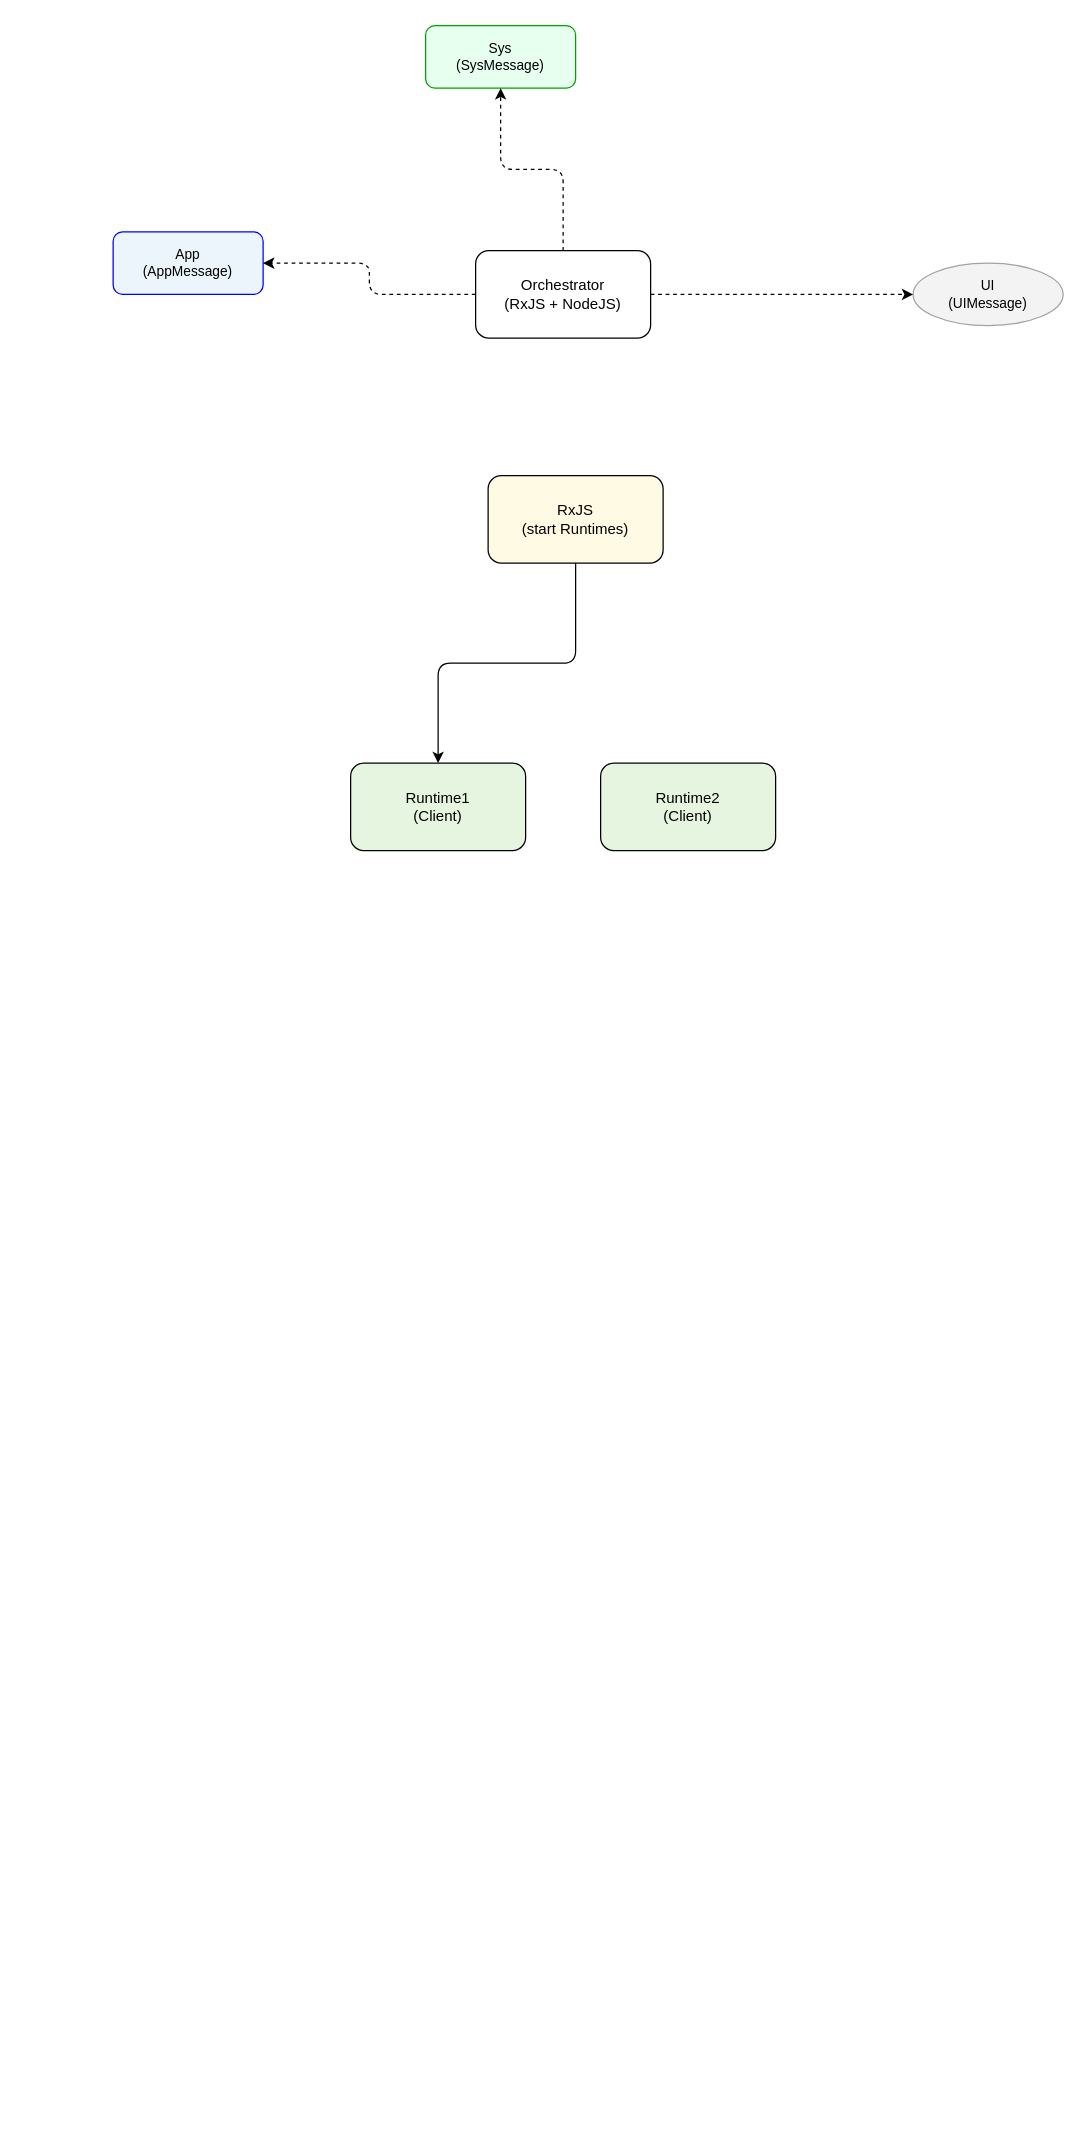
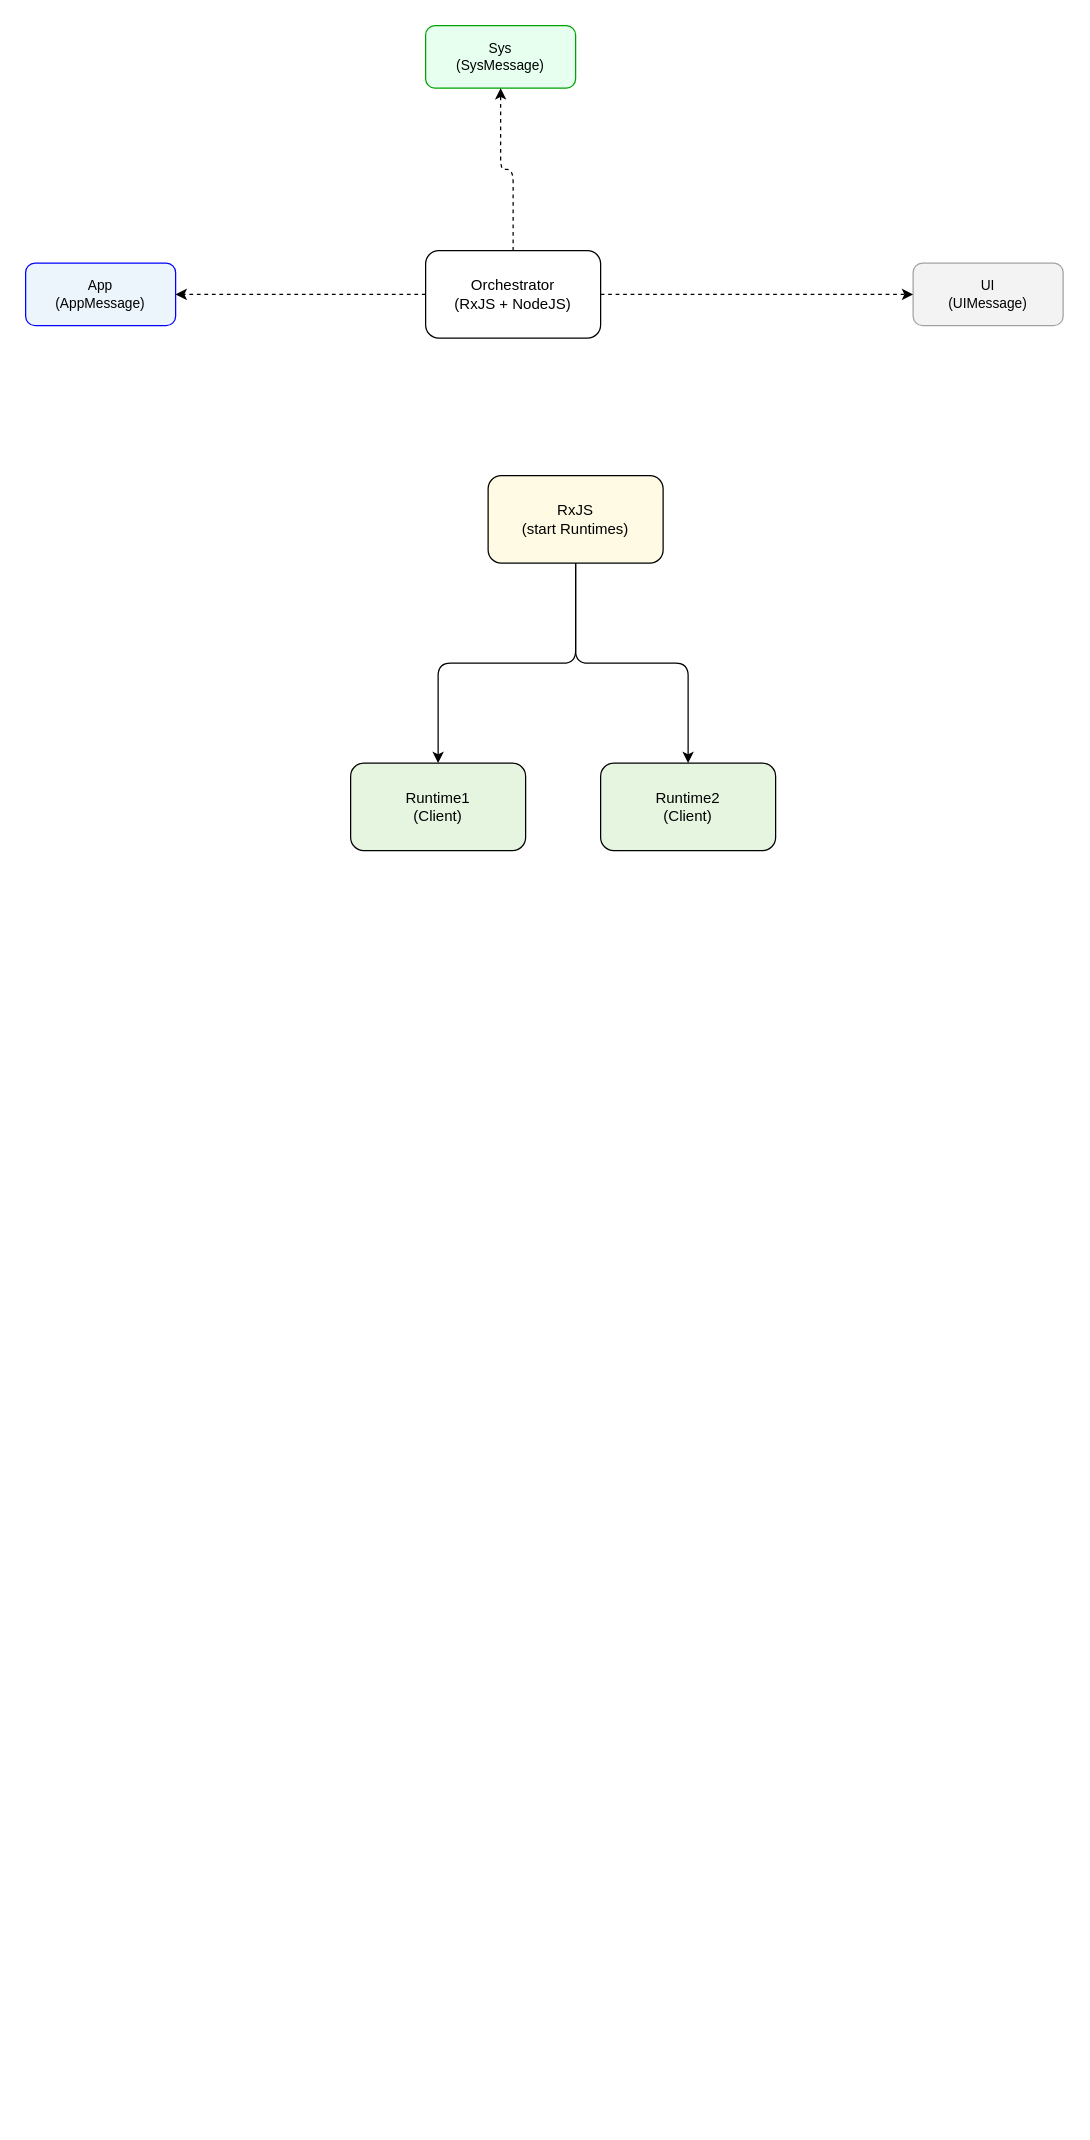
node "App (AppMessage)": moved (188, 263) -> (101, 294)
node "Orchestrator (RxJS + NodeJS)": moved (563, 294) -> (513, 294)
node "UI (UIMessage)": shape ellipse -> rounded rectangle
edge "RxJS (start Runtimes)" -> "Runtime2 (Client)": added
